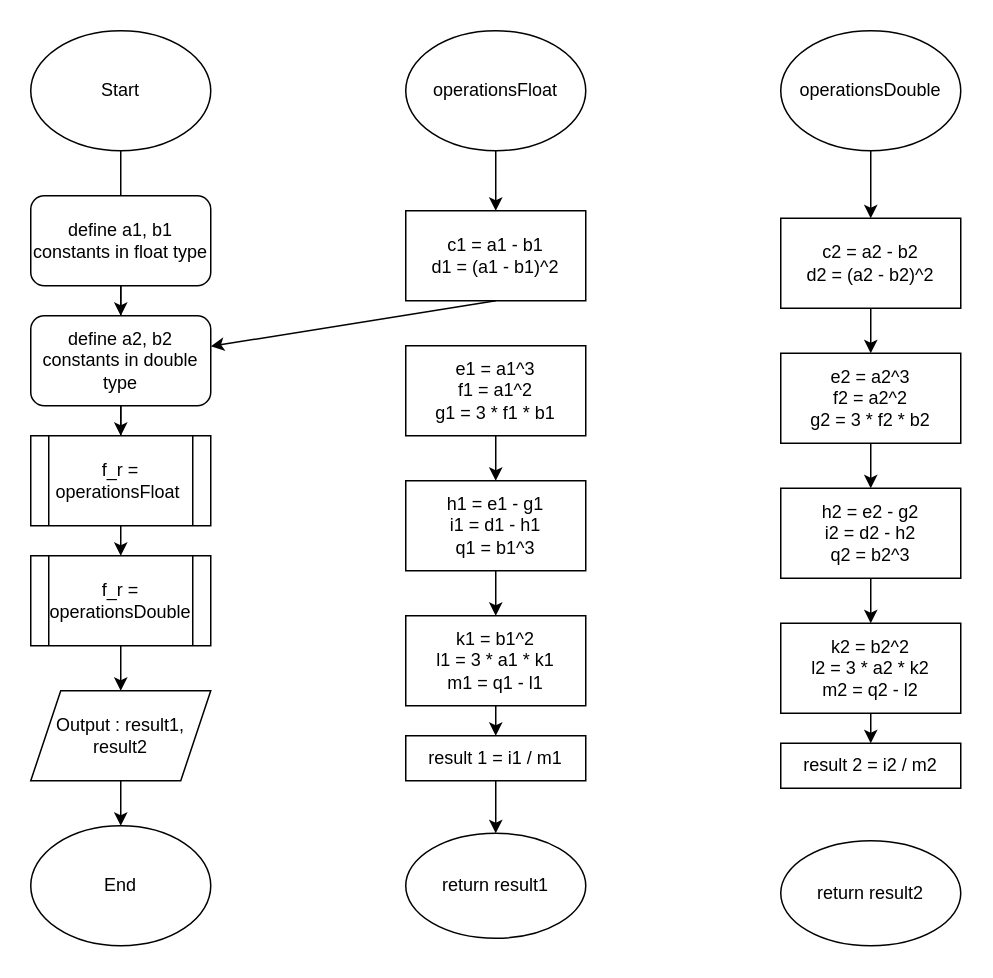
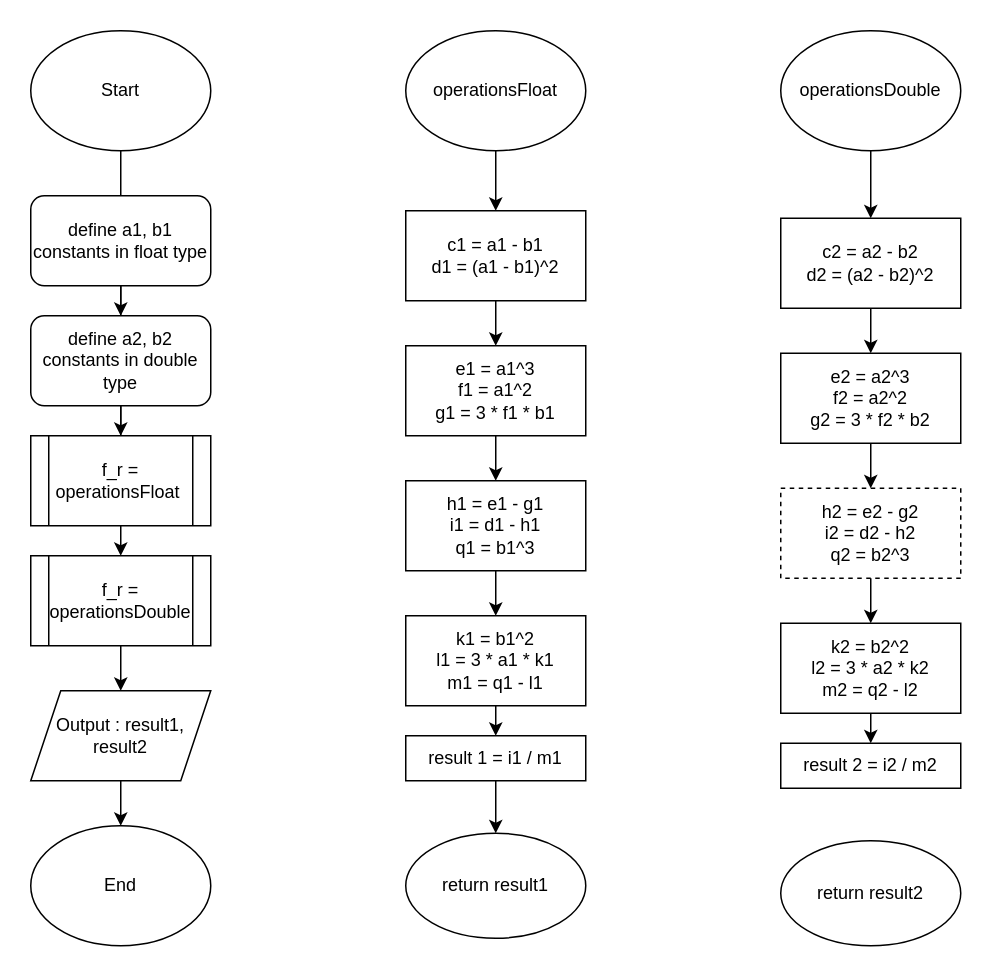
edge "c1 = a1 - b1 d1 = (a1 - b1)^2" -> "define a2, b2 constants in double type": now "c1 = a1 - b1 d1 = (a1 - b1)^2" -> "e1 = a1^3 f1 = a1^2 g1 = 3 * f1 * b1"
node "h2 = e2 - g2 i2 = d2 - h2 q2 = b2^3": style solid -> dashed
